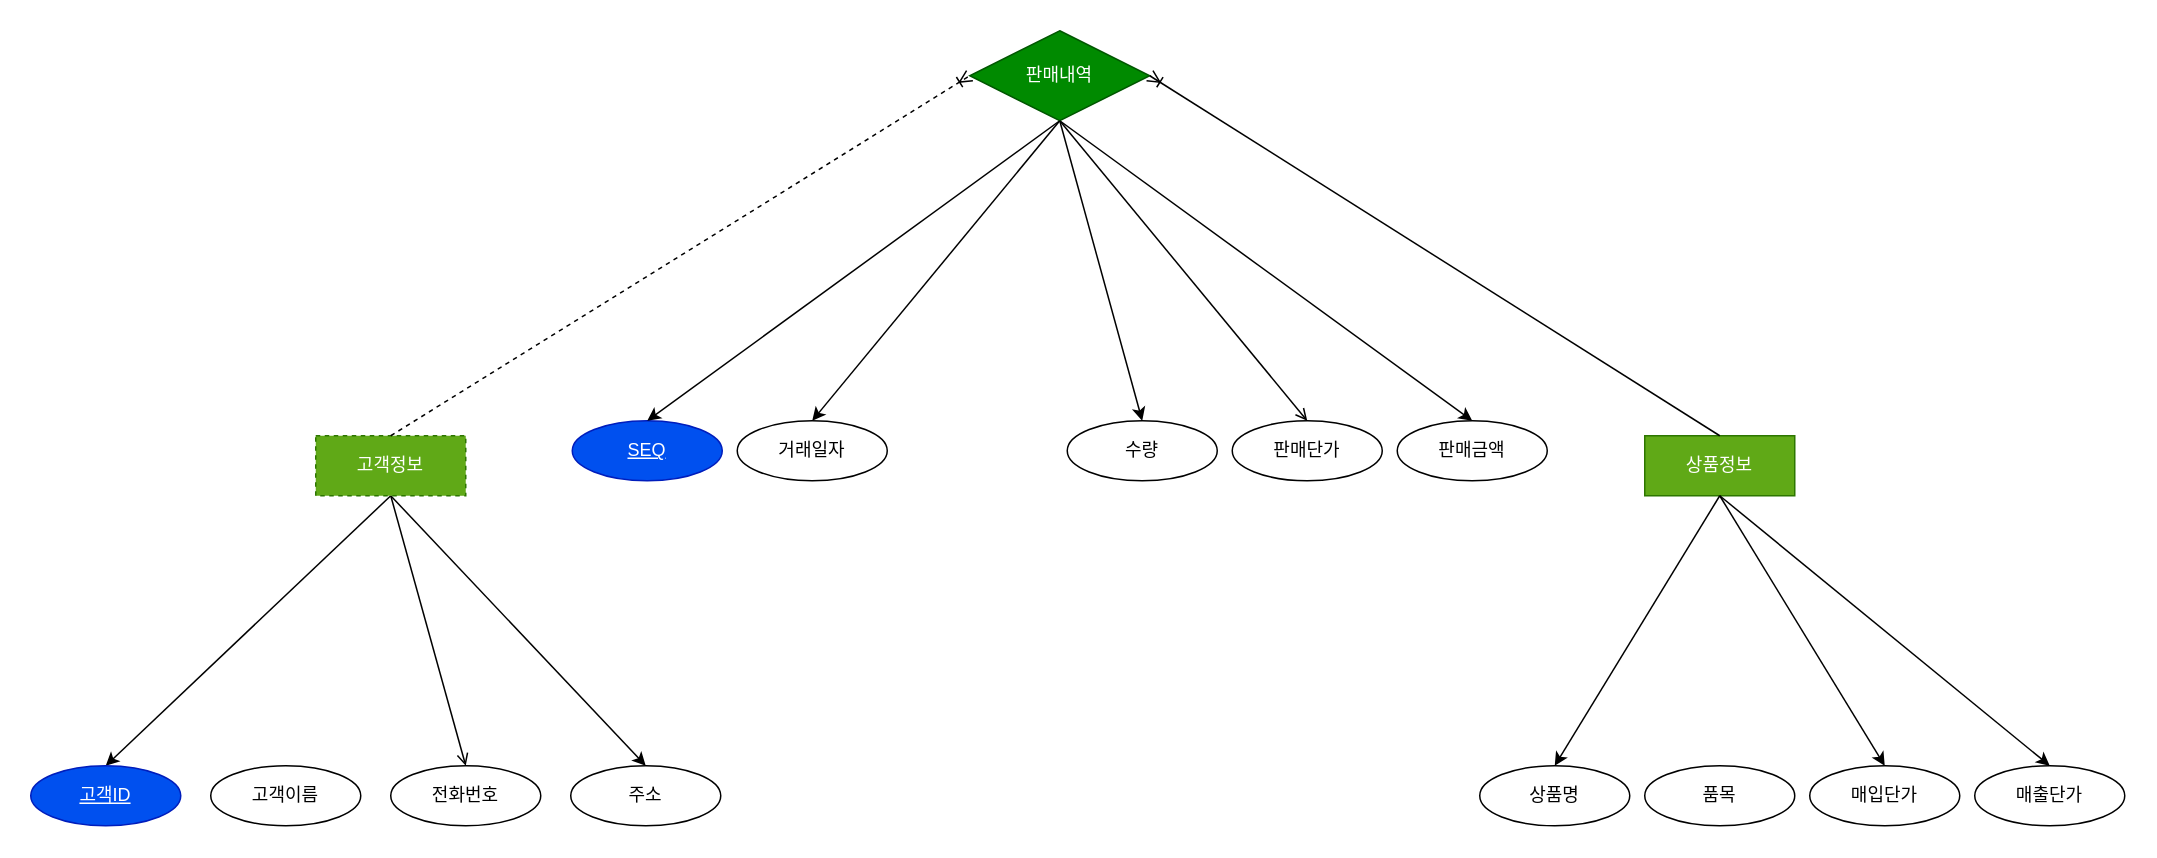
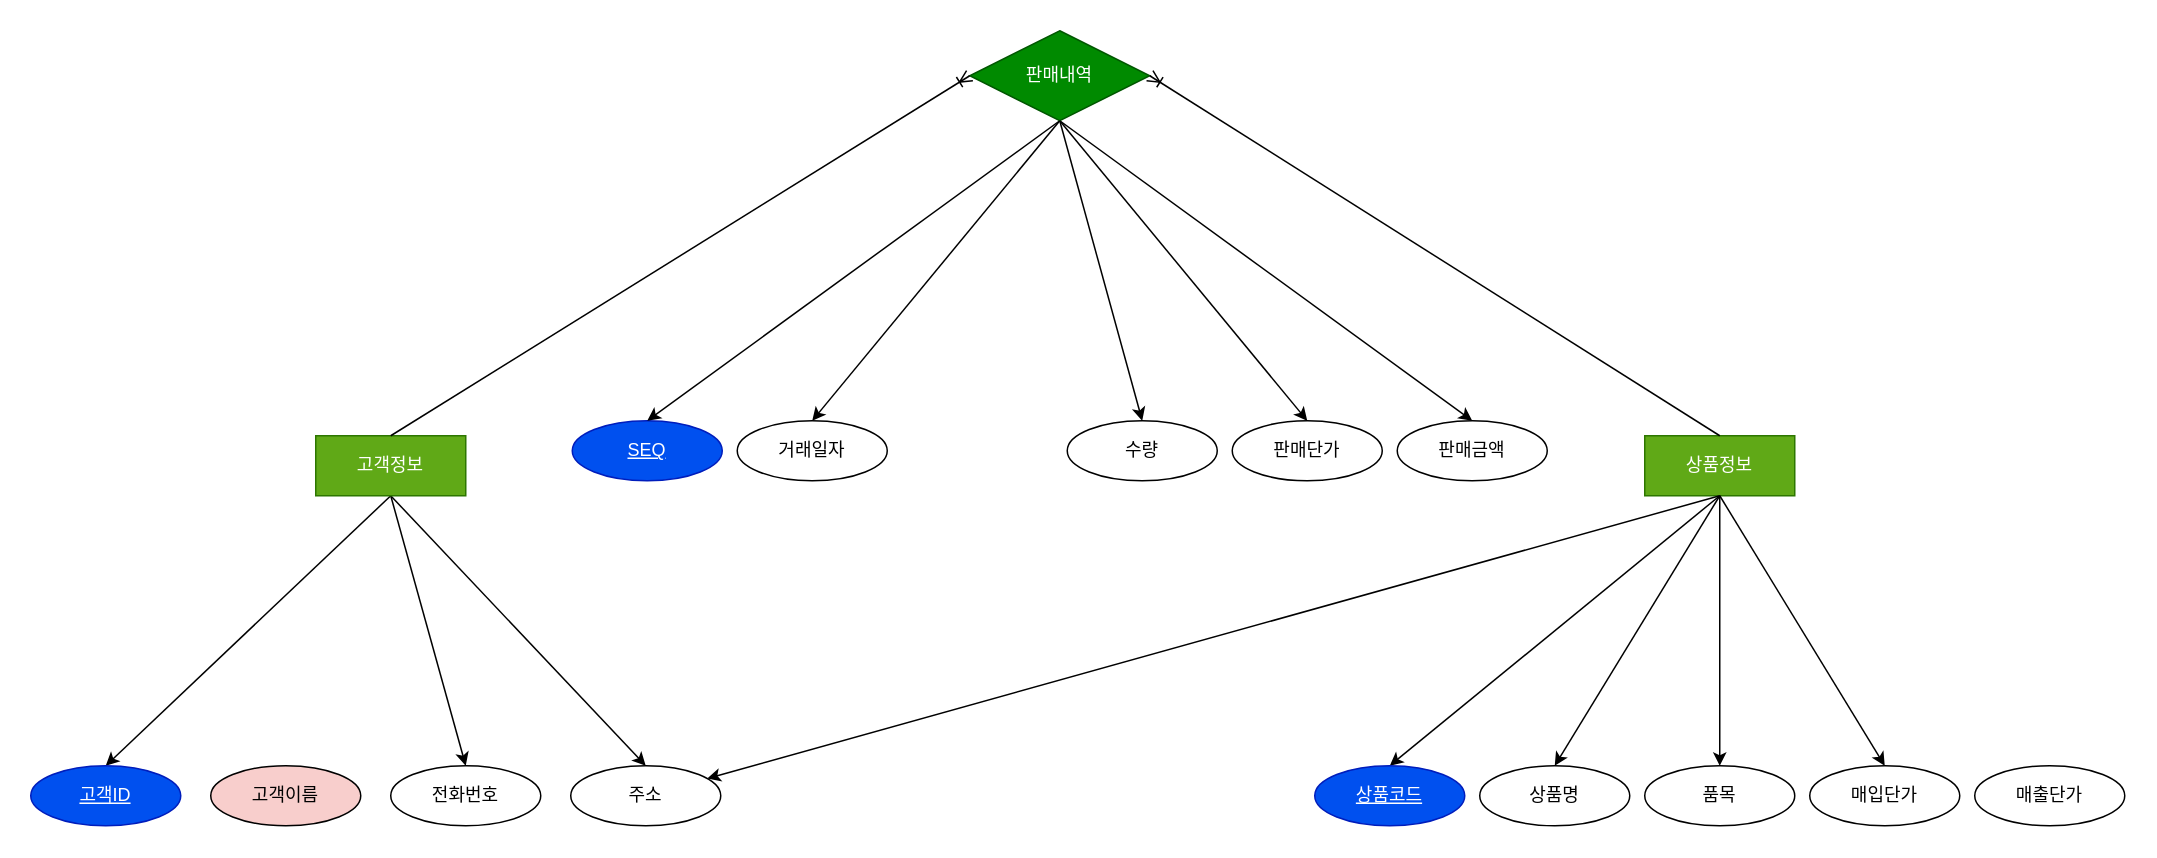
edge "고객정보" -> "판매내역": style dashed -> solid
edge "판매내역" -> "판매단가": arrowhead open -> classic
node "고객정보": style dashed -> solid
edge "상품정보" -> "품목": added
edge "상품정보" -> "상품코드": added
edge "상품정보" -> "매출단가": now "상품정보" -> "주소"
edge "고객정보" -> "전화번호": arrowhead open -> classic
node "고객이름": fillcolor #ffffff -> #f8cecc
node "상품코드": added
